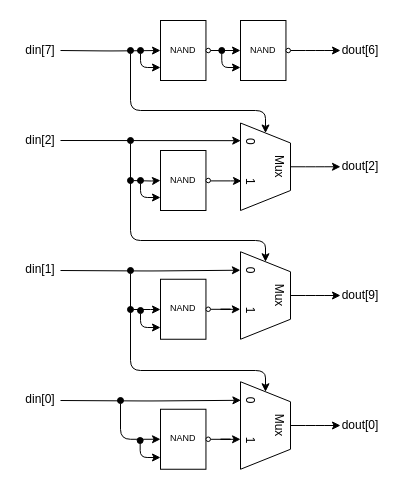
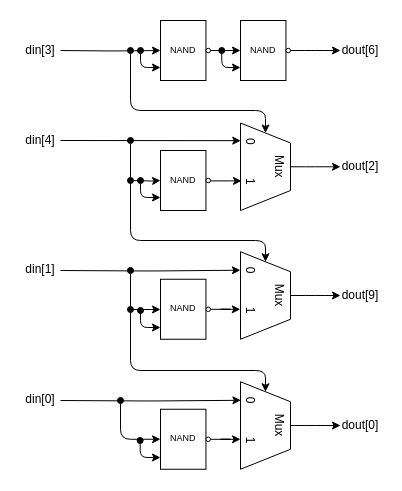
node "din[7]": label "din[7]" -> "din[3]"
node "din[2]": label "din[2]" -> "din[4]"
